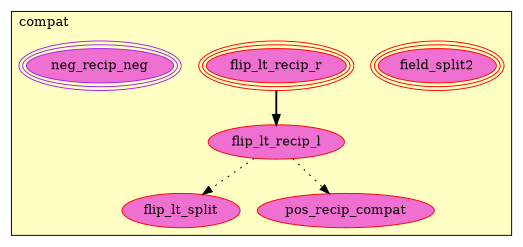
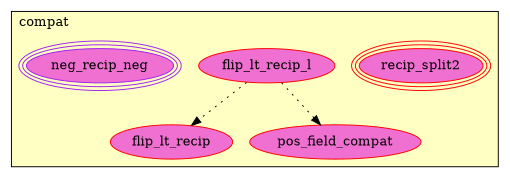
node "flip_lt_recip_r": removed
node "field_split2": label "field_split2" -> "recip_split2"
node "flip_lt_split": label "flip_lt_split" -> "flip_lt_recip"
node "pos_recip_compat": label "pos_recip_compat" -> "pos_field_compat"
